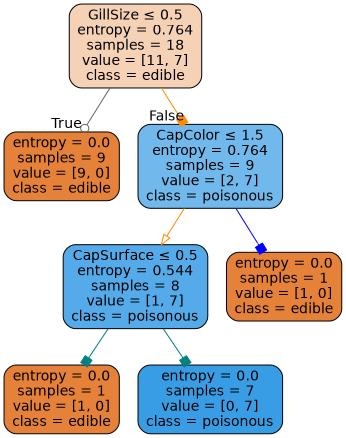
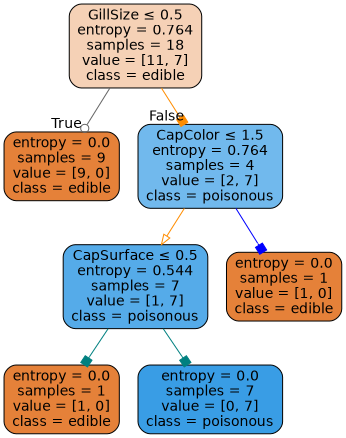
node "CapColor ≤ 1.5": text "samples = 9" -> "samples = 4"
node "CapSurface ≤ 0.5": text "samples = 8" -> "samples = 7"
